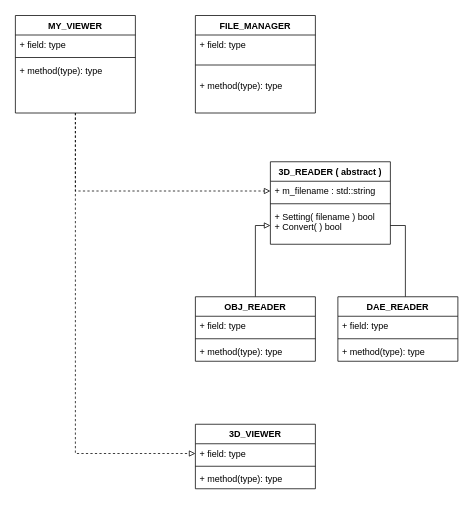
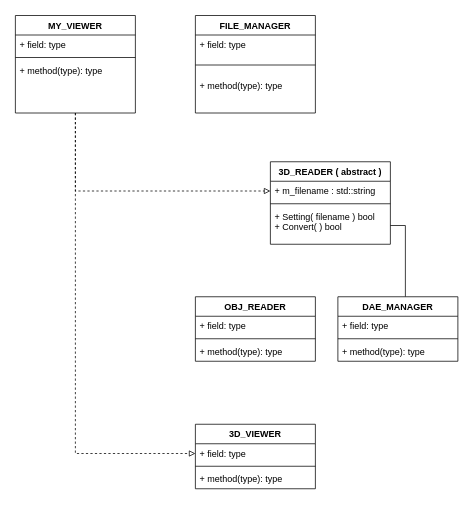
edge "OBJ_READER" -> "+ Setting( filename ) bool + Convert( ) bool": removed
node "DAE_READER": label "DAE_READER" -> "DAE_MANAGER"
